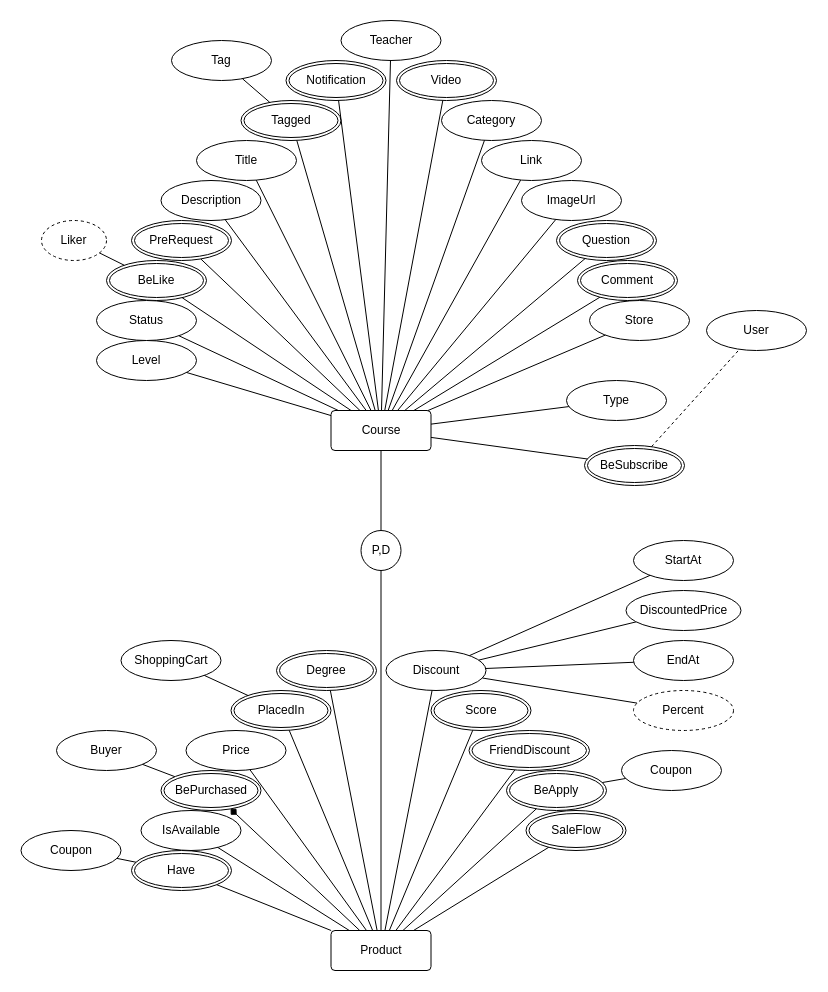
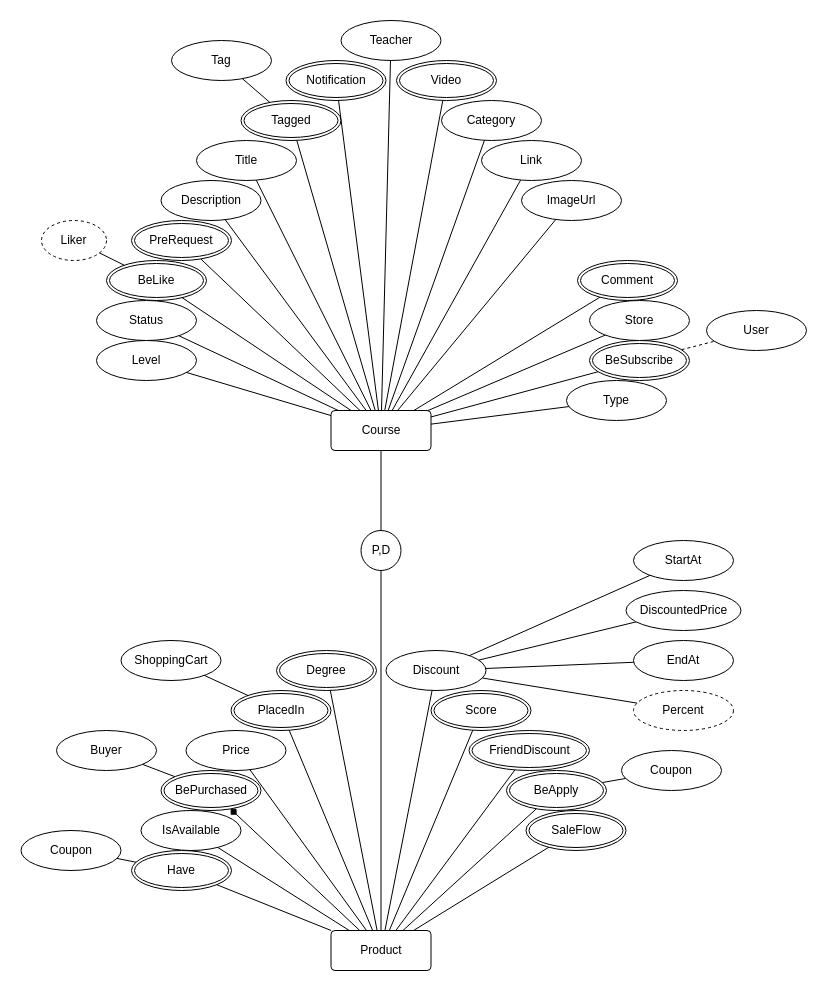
node "Question": removed
edge "Question" -- "Course": removed
node "BeSubscribe": moved (635, 466) -> (640, 361)
